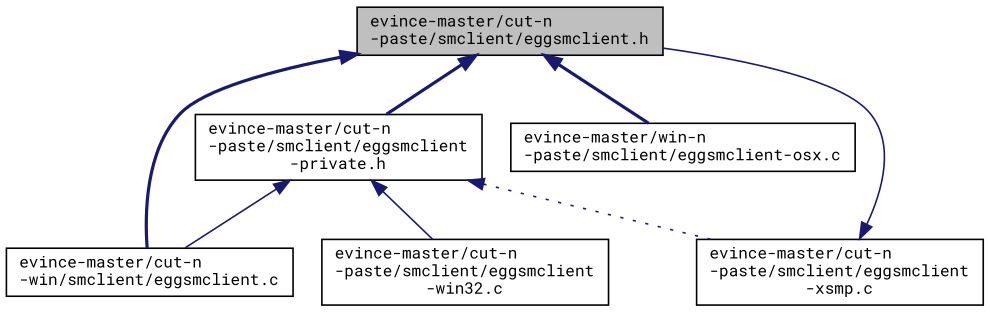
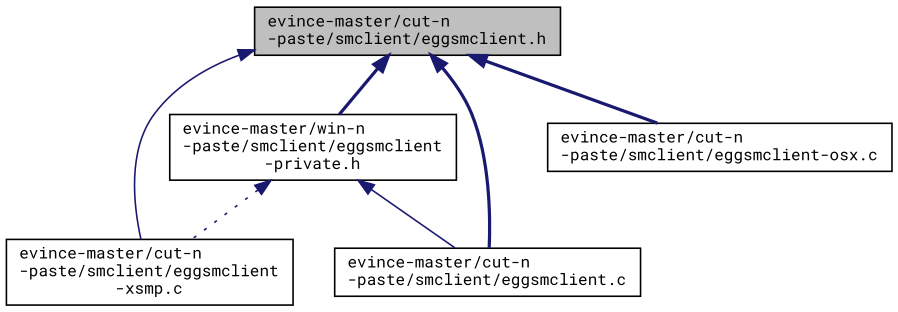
edge "evince-master/cut-n -paste/smclient/eggsmclient.h" -> "evince-master/cut-n -paste/smclient/eggsmclient -xsmp.c": reversed
node "evince-master/cut-n -paste/smclient/eggsmclient -private.h": label "evince-master/cut-n -paste/smclient/eggsmclient -private.h" -> "evince-master/win-n -paste/smclient/eggsmclient -private.h"
node "evince-master/win-n -paste/smclient/eggsmclient-osx.c": label "evince-master/win-n -paste/smclient/eggsmclient-osx.c" -> "evince-master/cut-n -paste/smclient/eggsmclient-osx.c"
node "evince-master/cut-n -win/smclient/eggsmclient.c": label "evince-master/cut-n -win/smclient/eggsmclient.c" -> "evince-master/cut-n -paste/smclient/eggsmclient.c"
node "evince-master/cut-n -paste/smclient/eggsmclient -win32.c": removed
